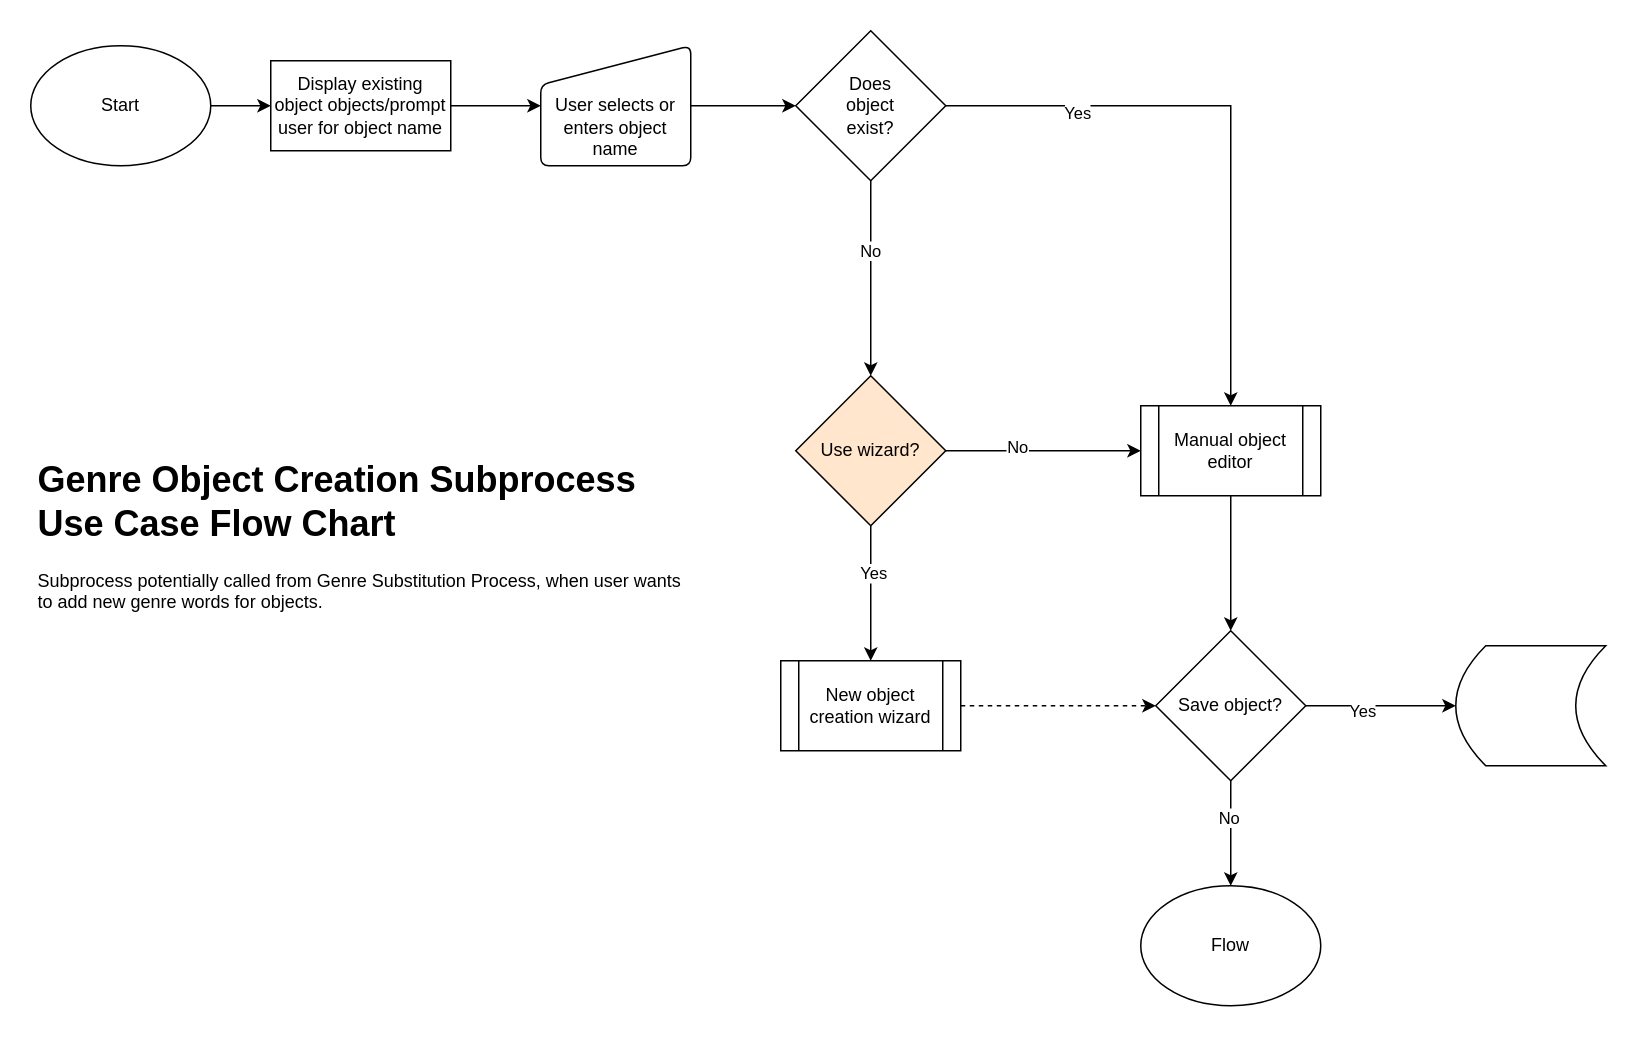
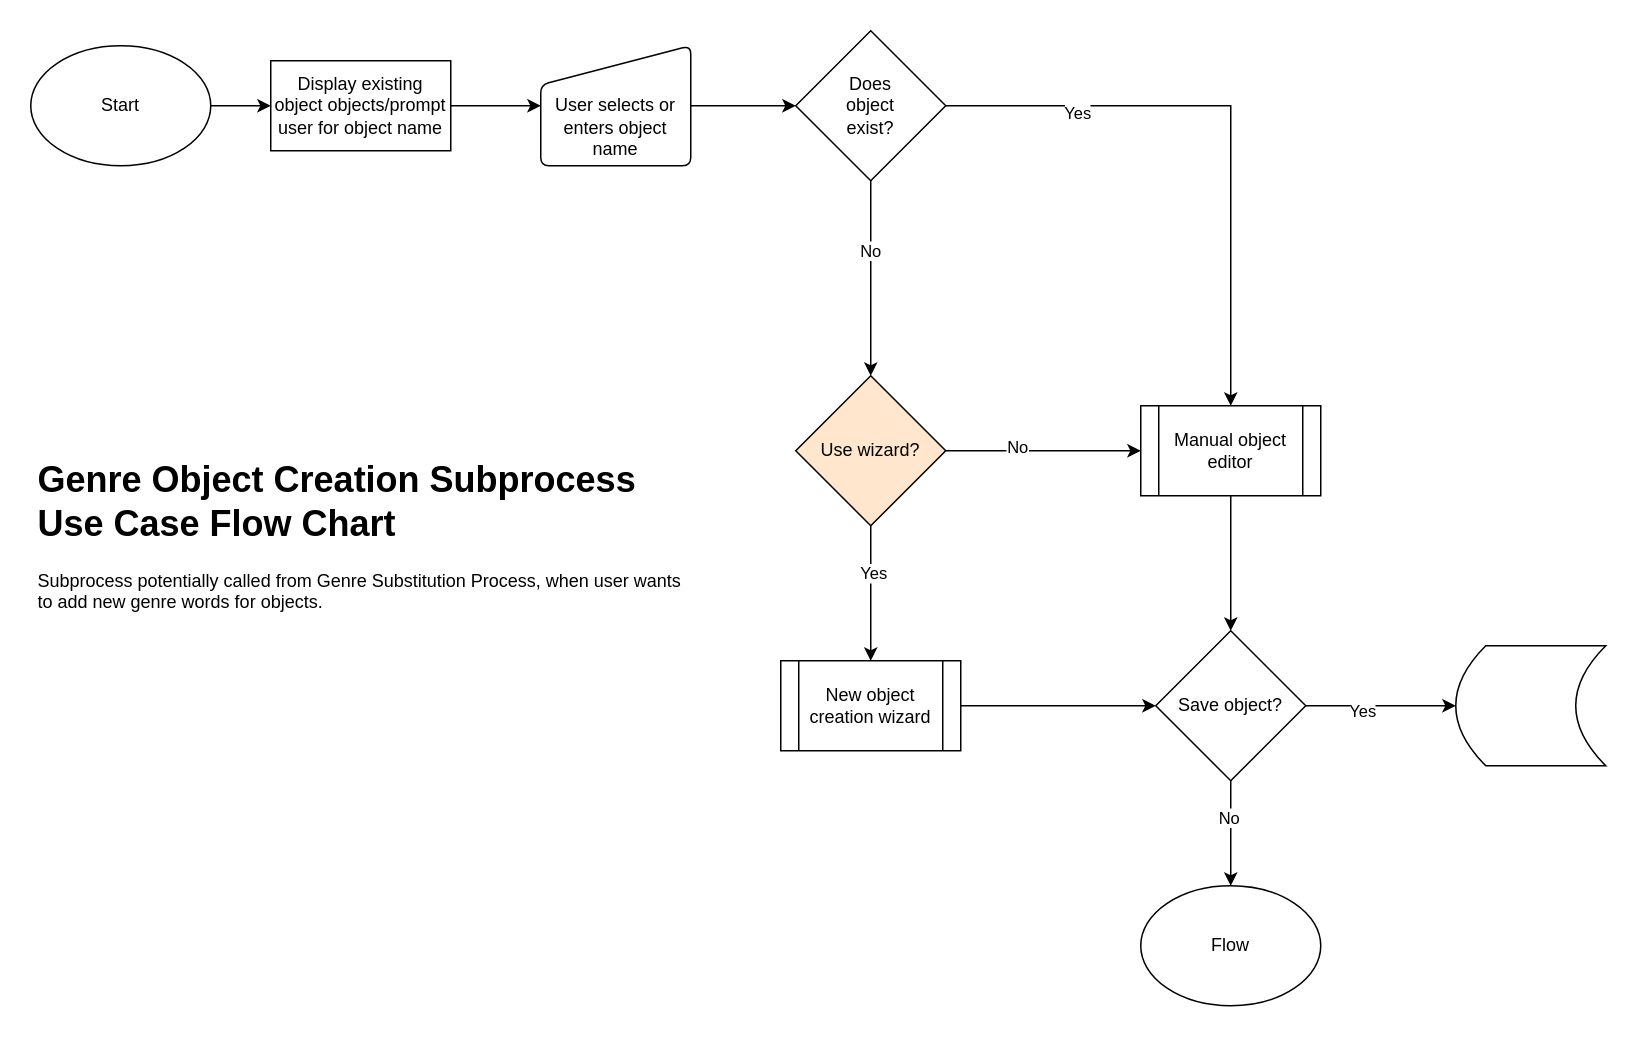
edge "New object creation wizard" -> "Save object?": style dashed -> solid
